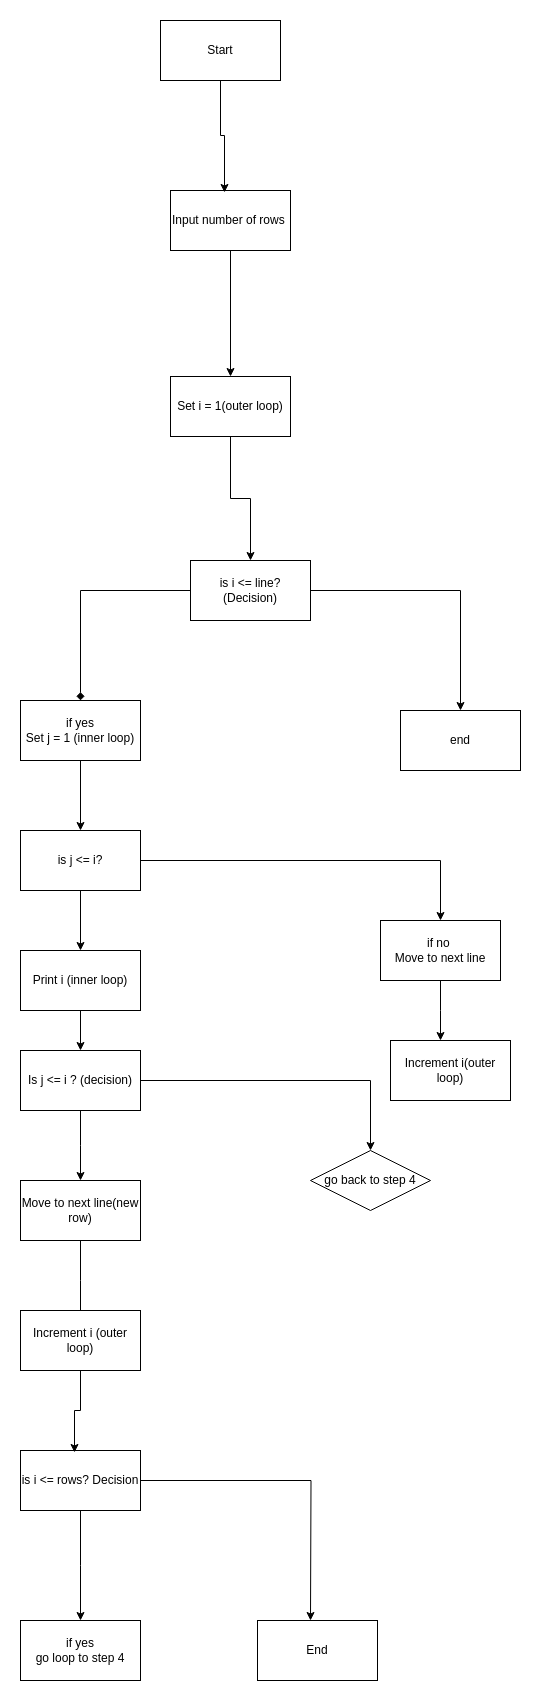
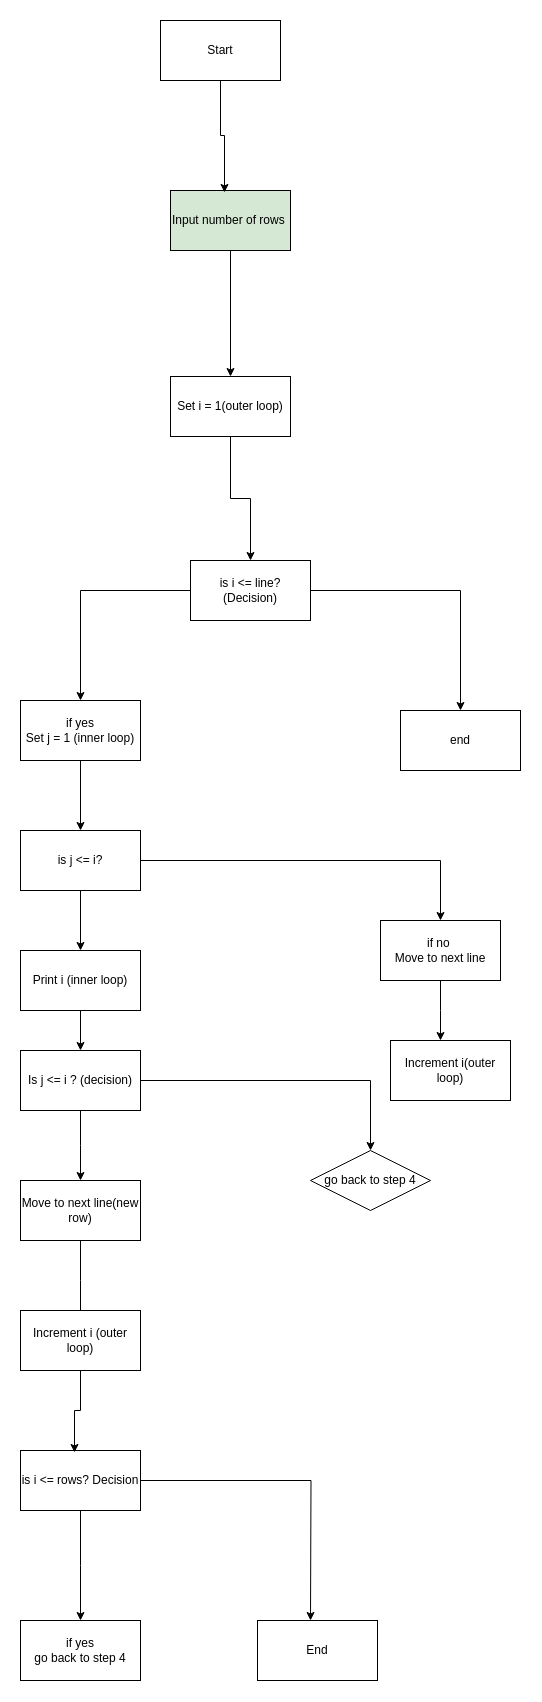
node "Input number of rows": fillcolor #ffffff -> #d5e8d4
edge "is i <= line? (Decision)" -> "if yes Set j = 1 (inner loop)": arrowhead diamond -> classic
node "if yes go loop to step 4": label "if yes go loop to step 4" -> "if yes go back to step 4"
